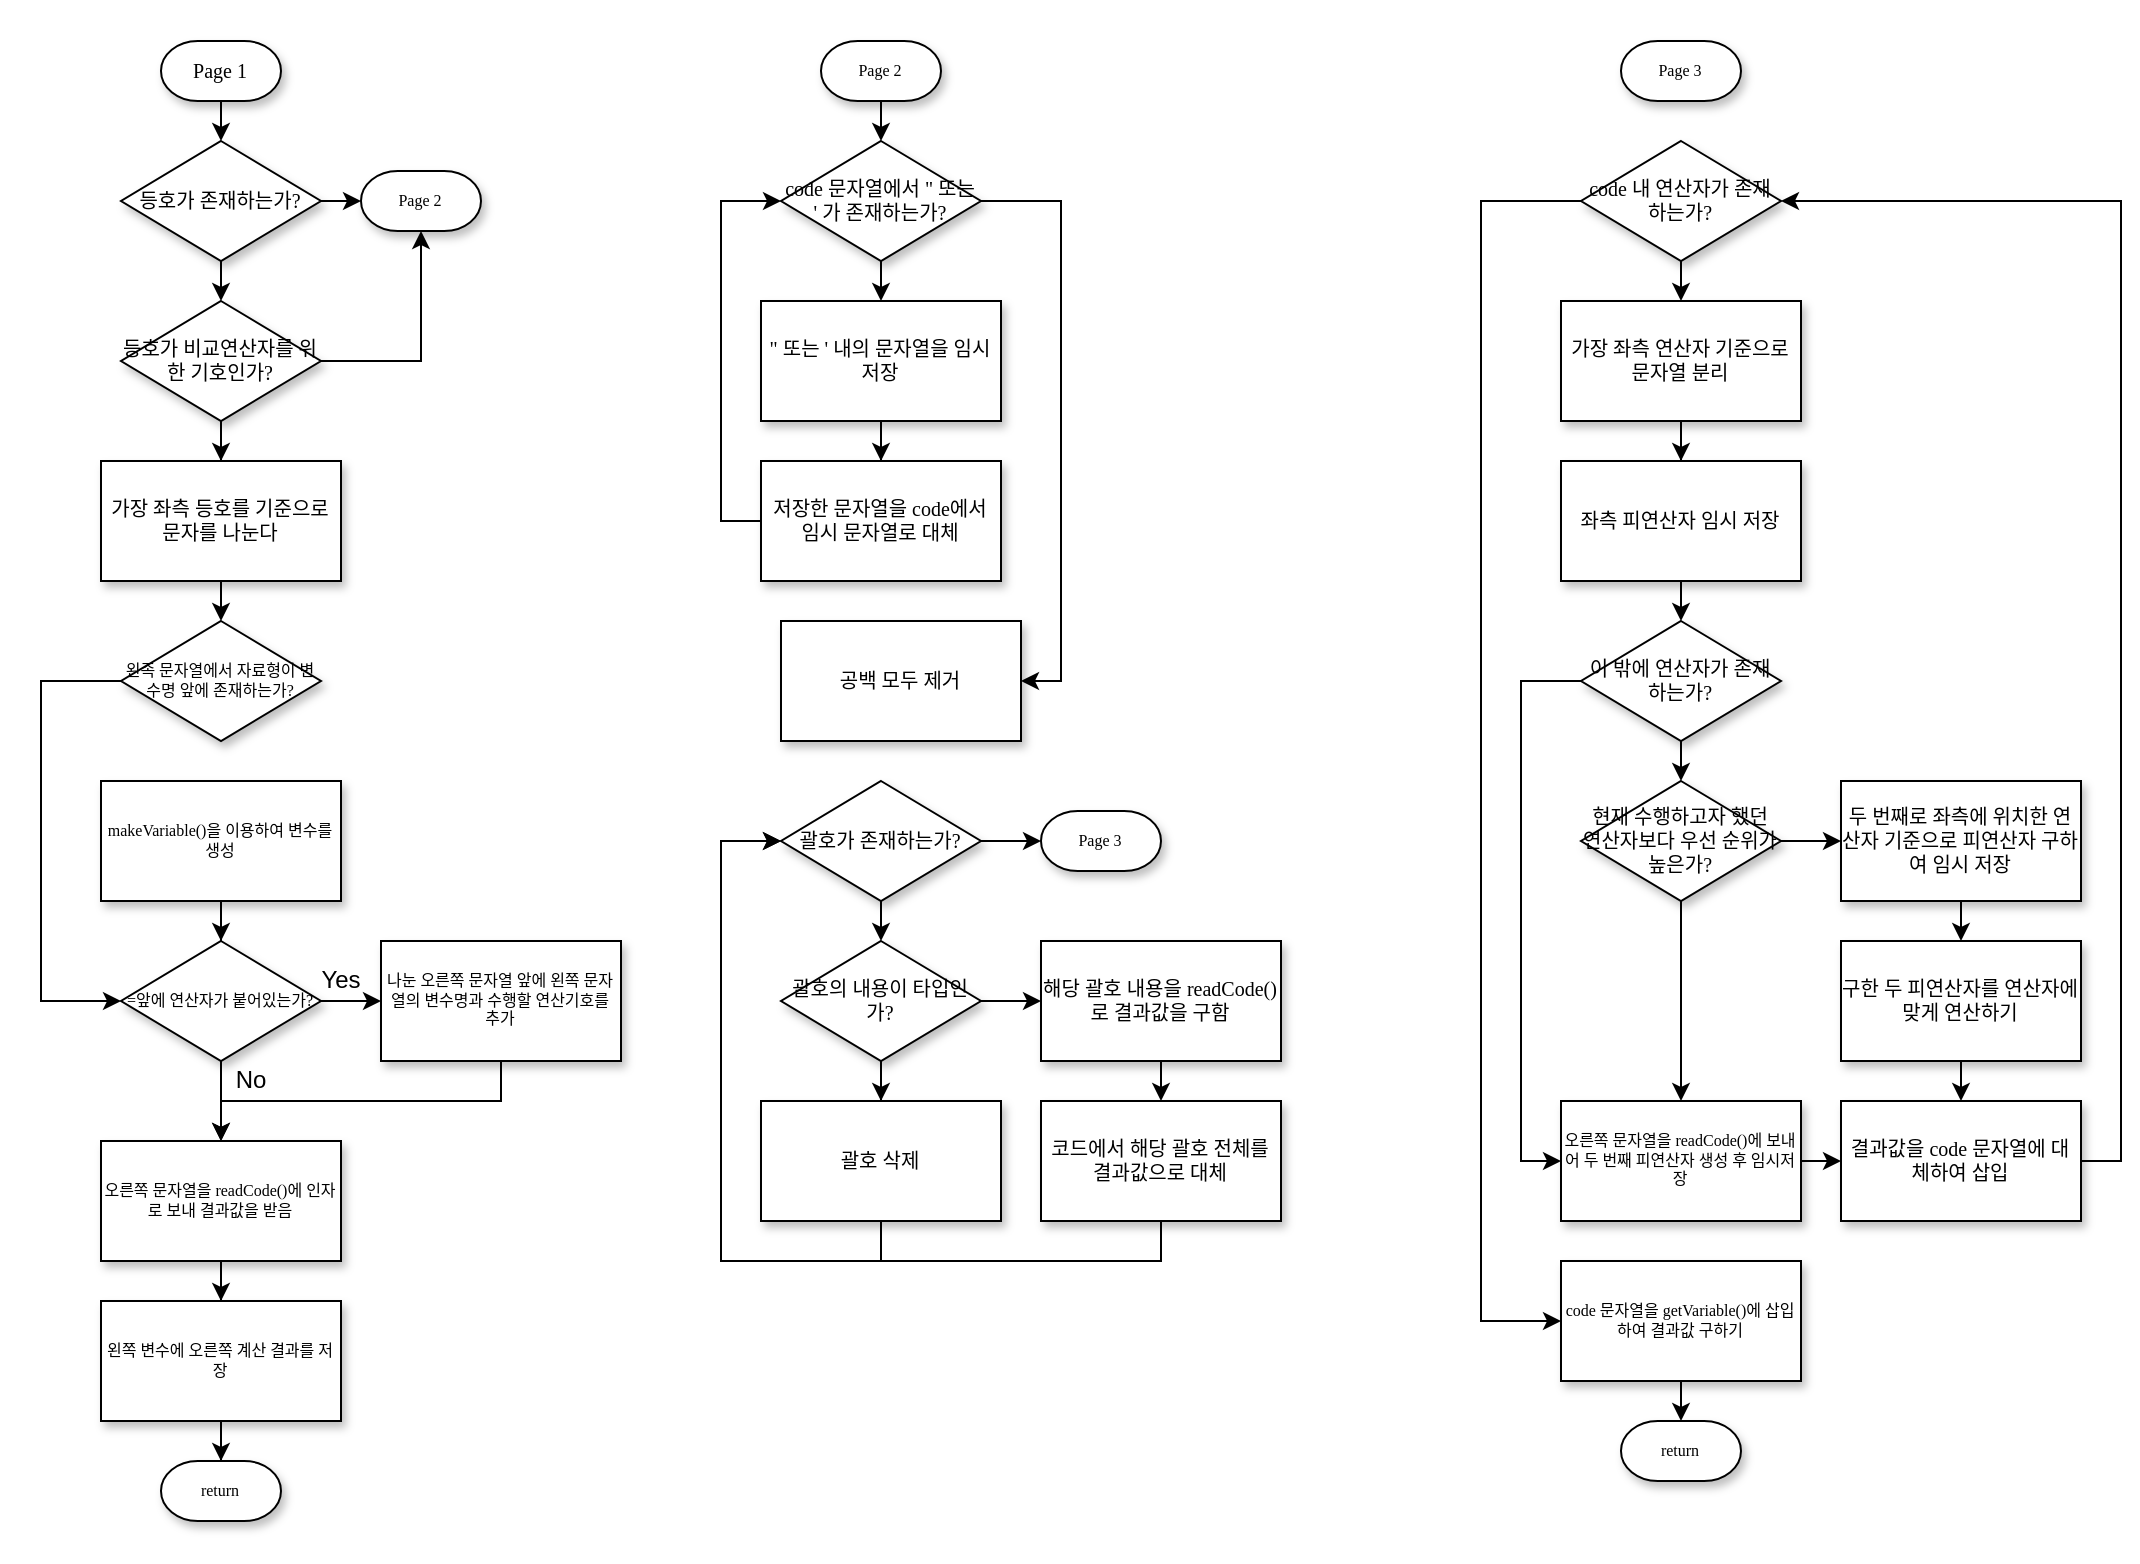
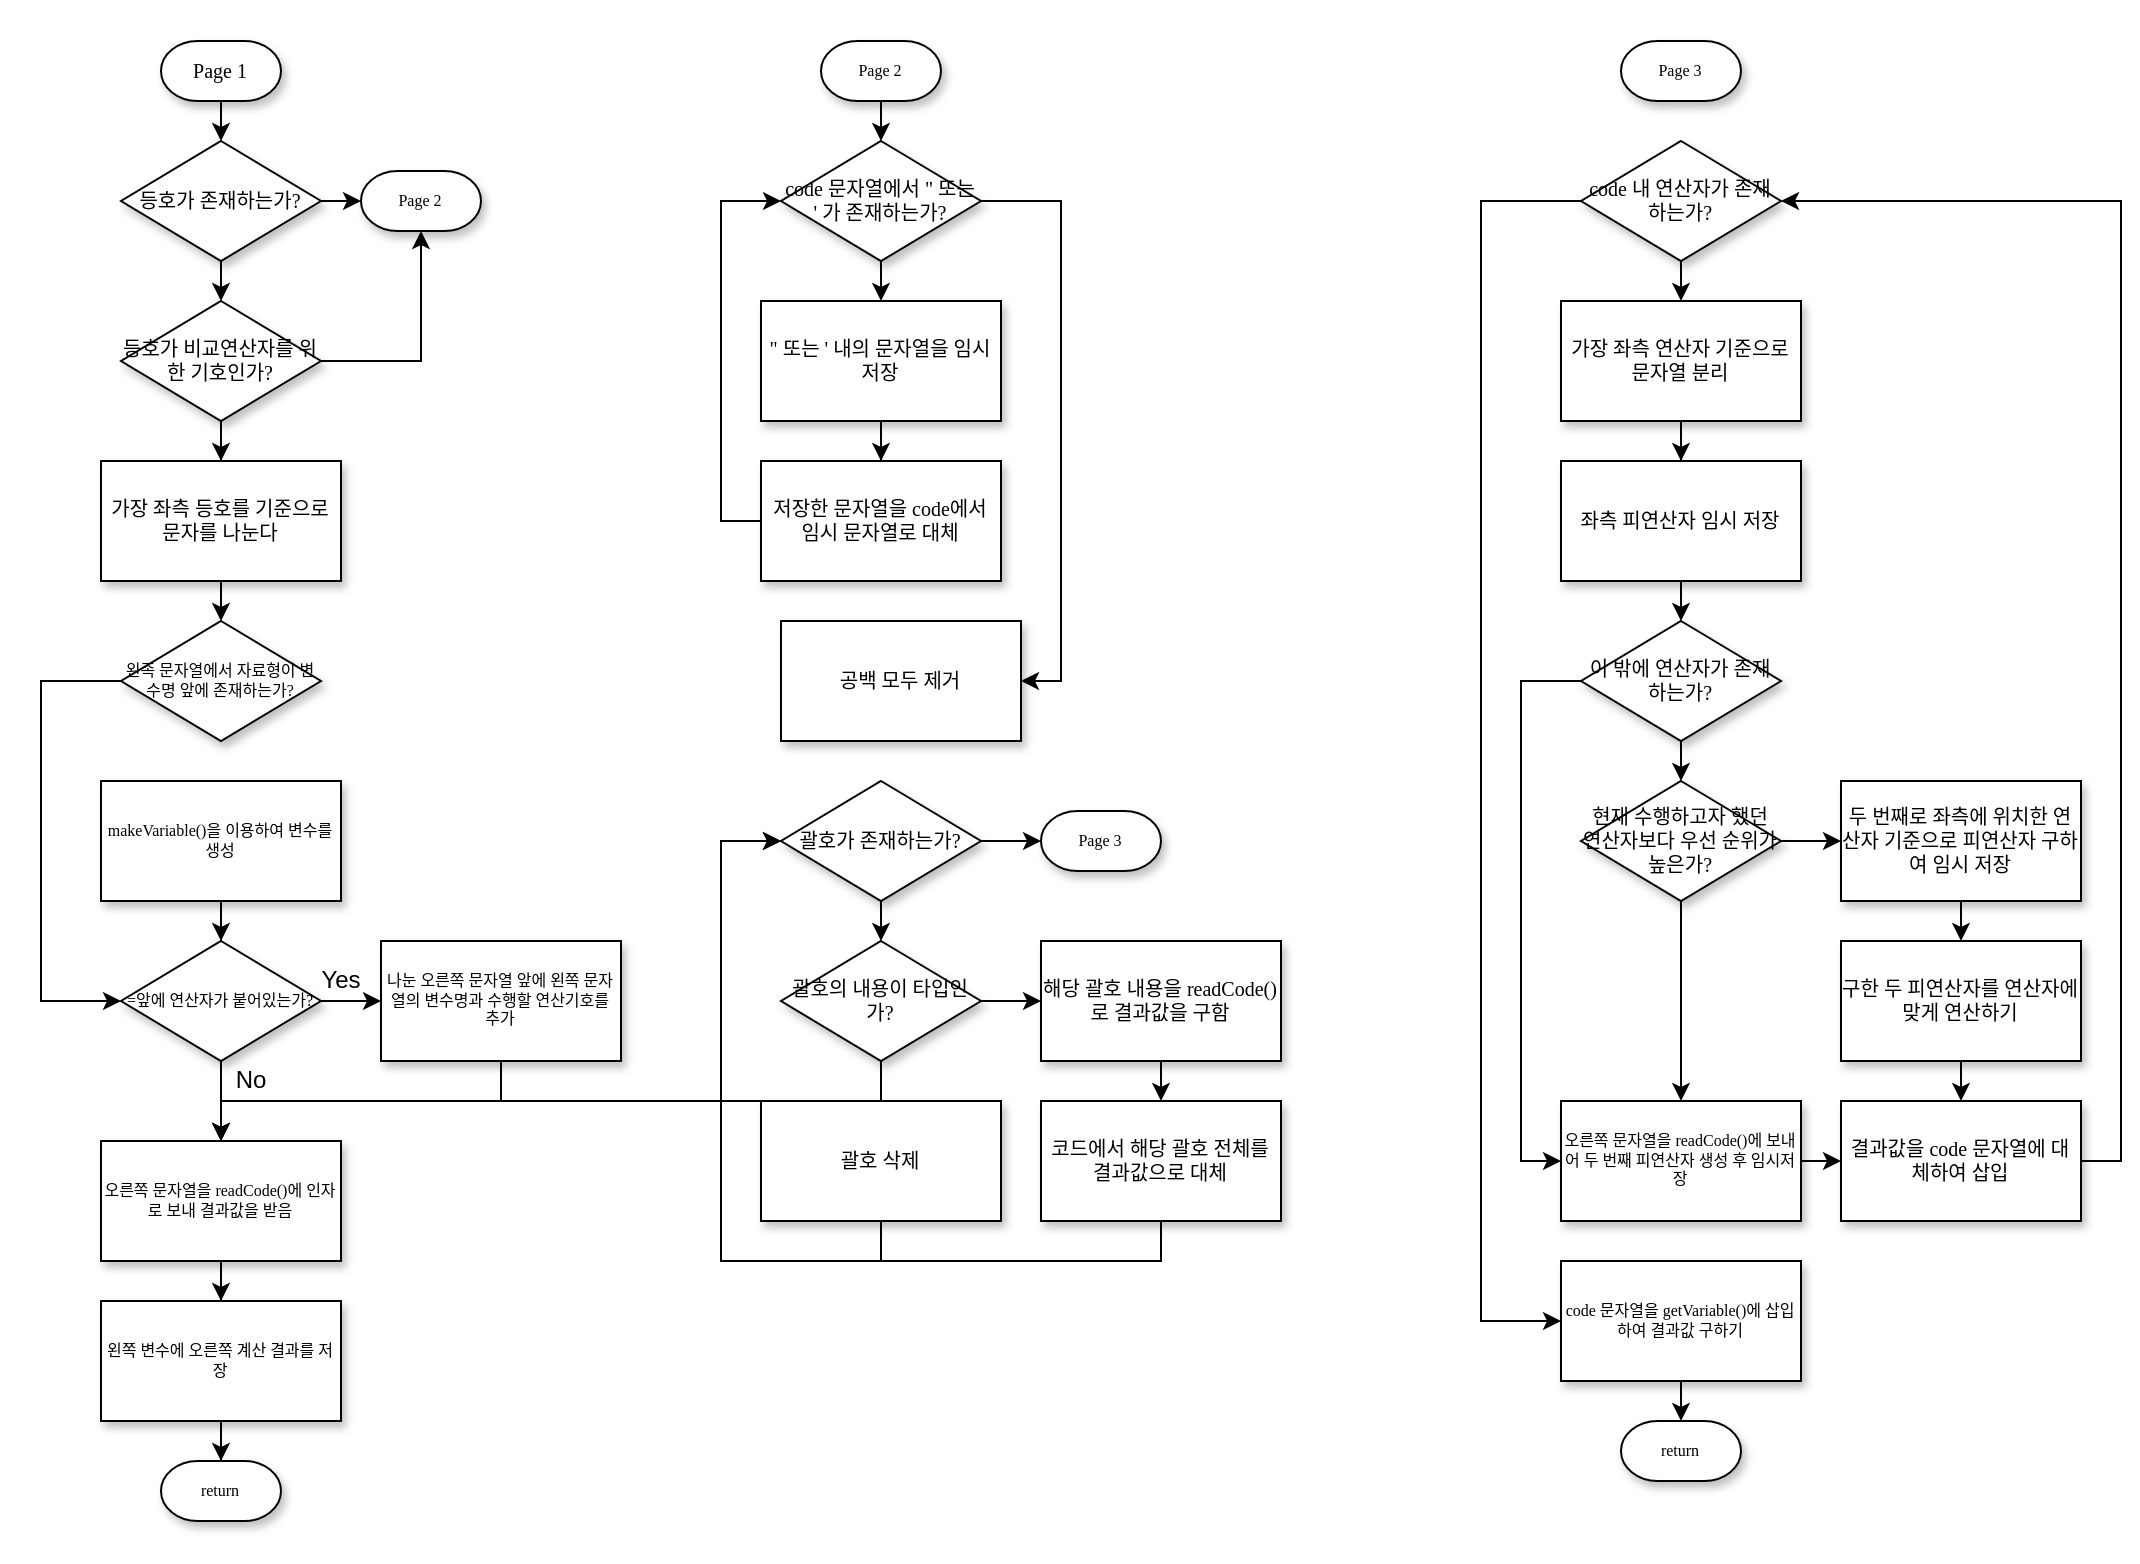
edge "괄호의 내용이 타입인가?" -> "괄호 삭제": now "괄호의 내용이 타입인가?" -> "오른쪽 문자열을 readCode()에 인자로 보내 결과값을 받음"
